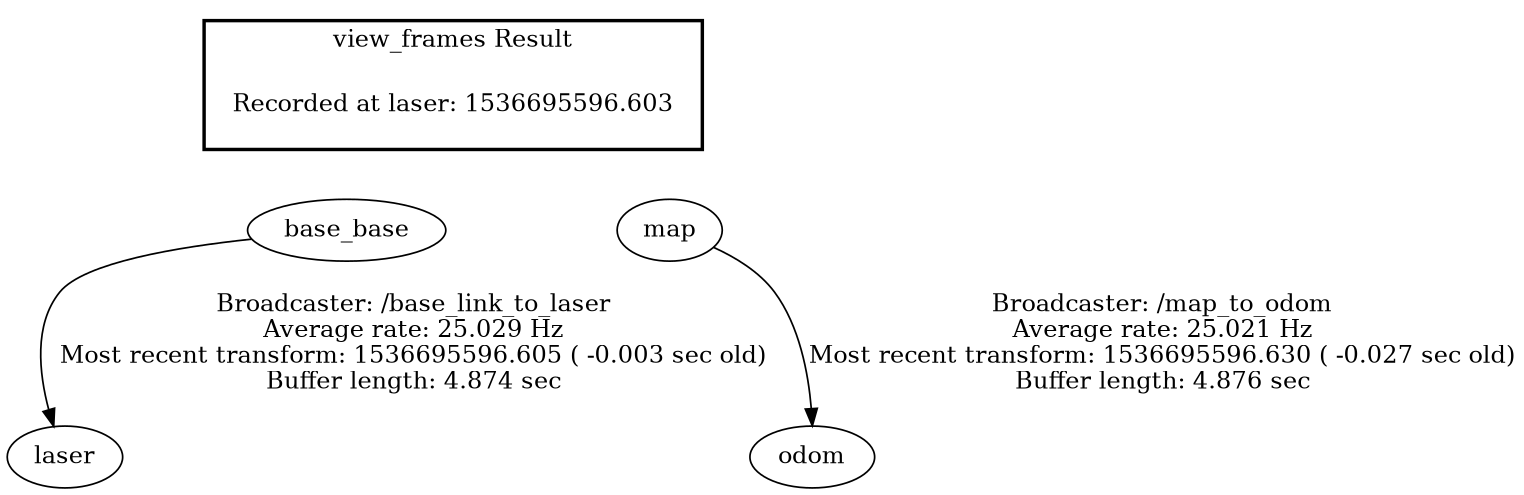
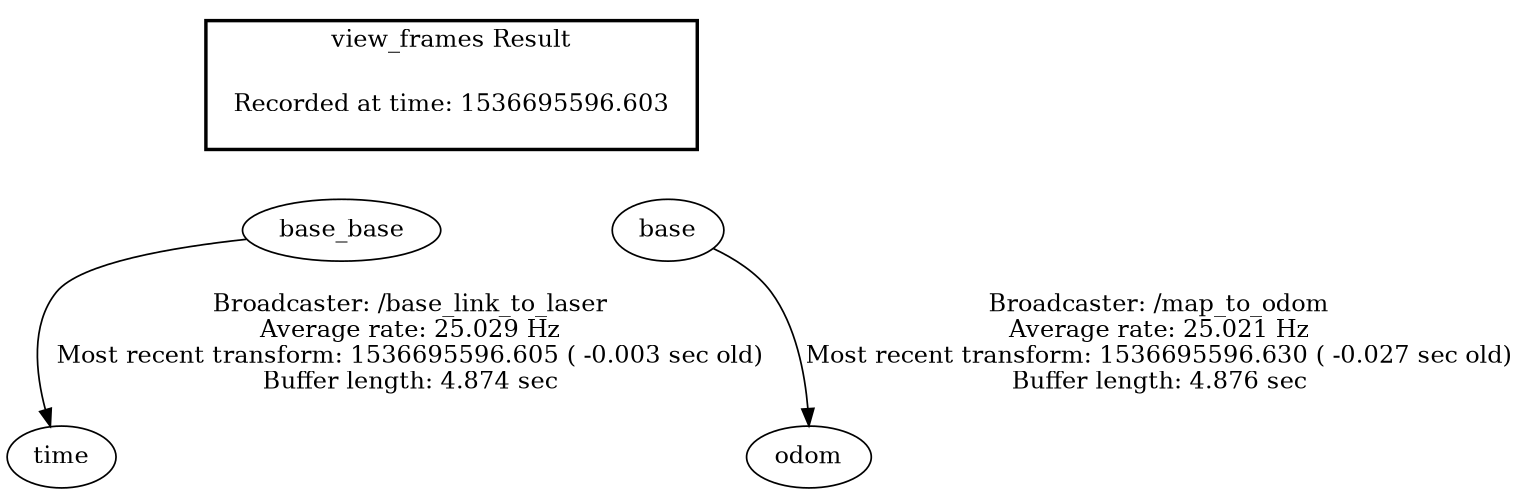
node "Recorded at laser: 1536695596.603": label "Recorded at laser: 1536695596.603" -> "Recorded at time: 1536695596.603"
node "map": label "map" -> "base"
node "laser": label "laser" -> "time"
